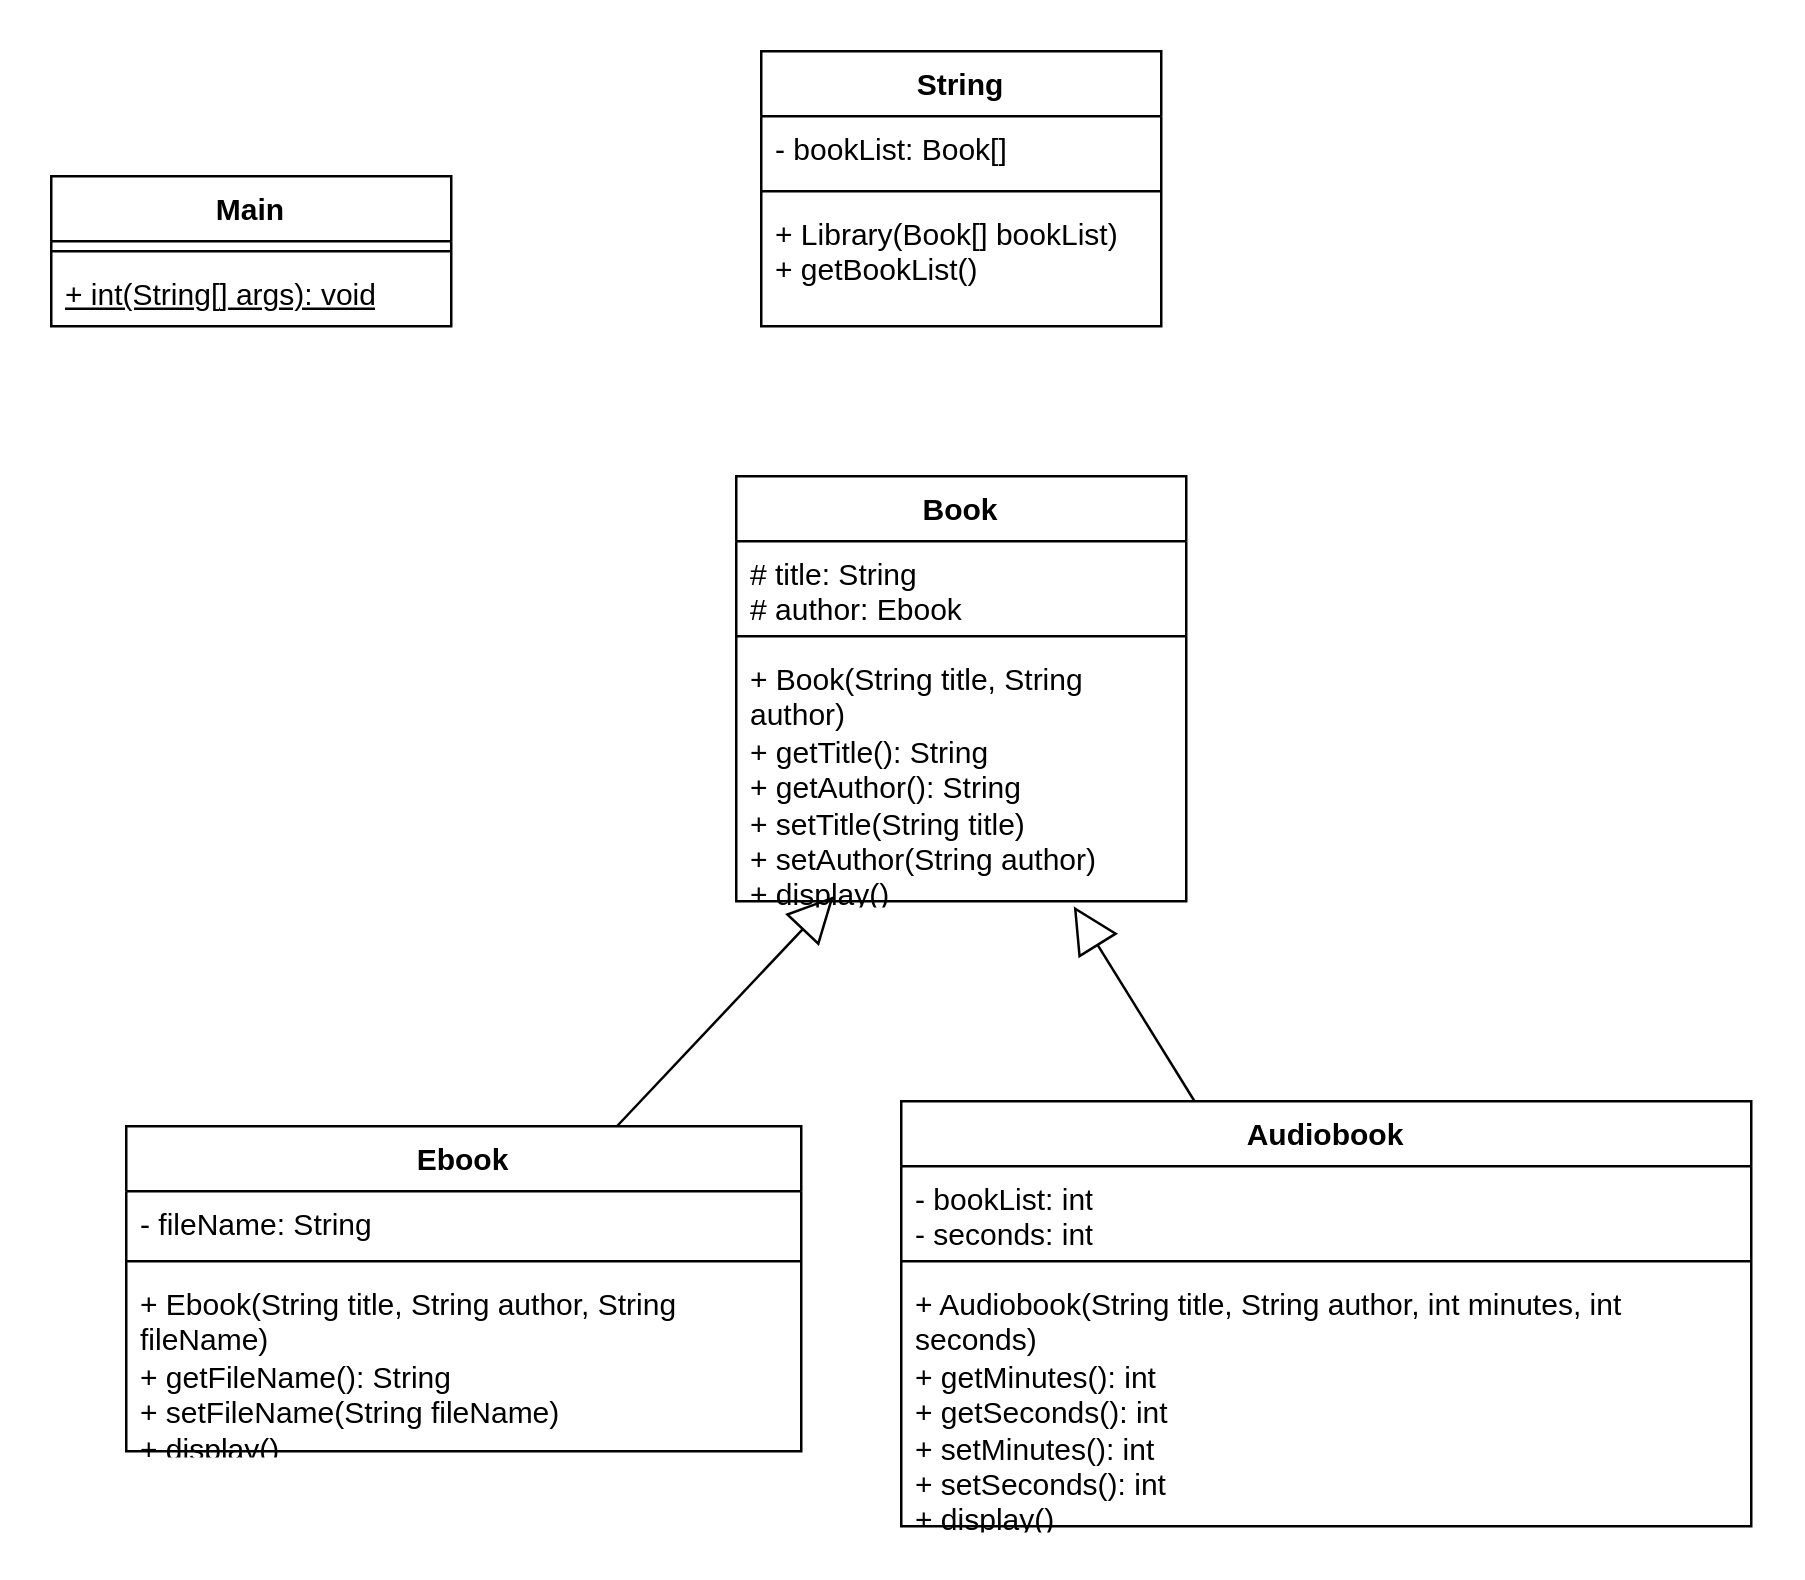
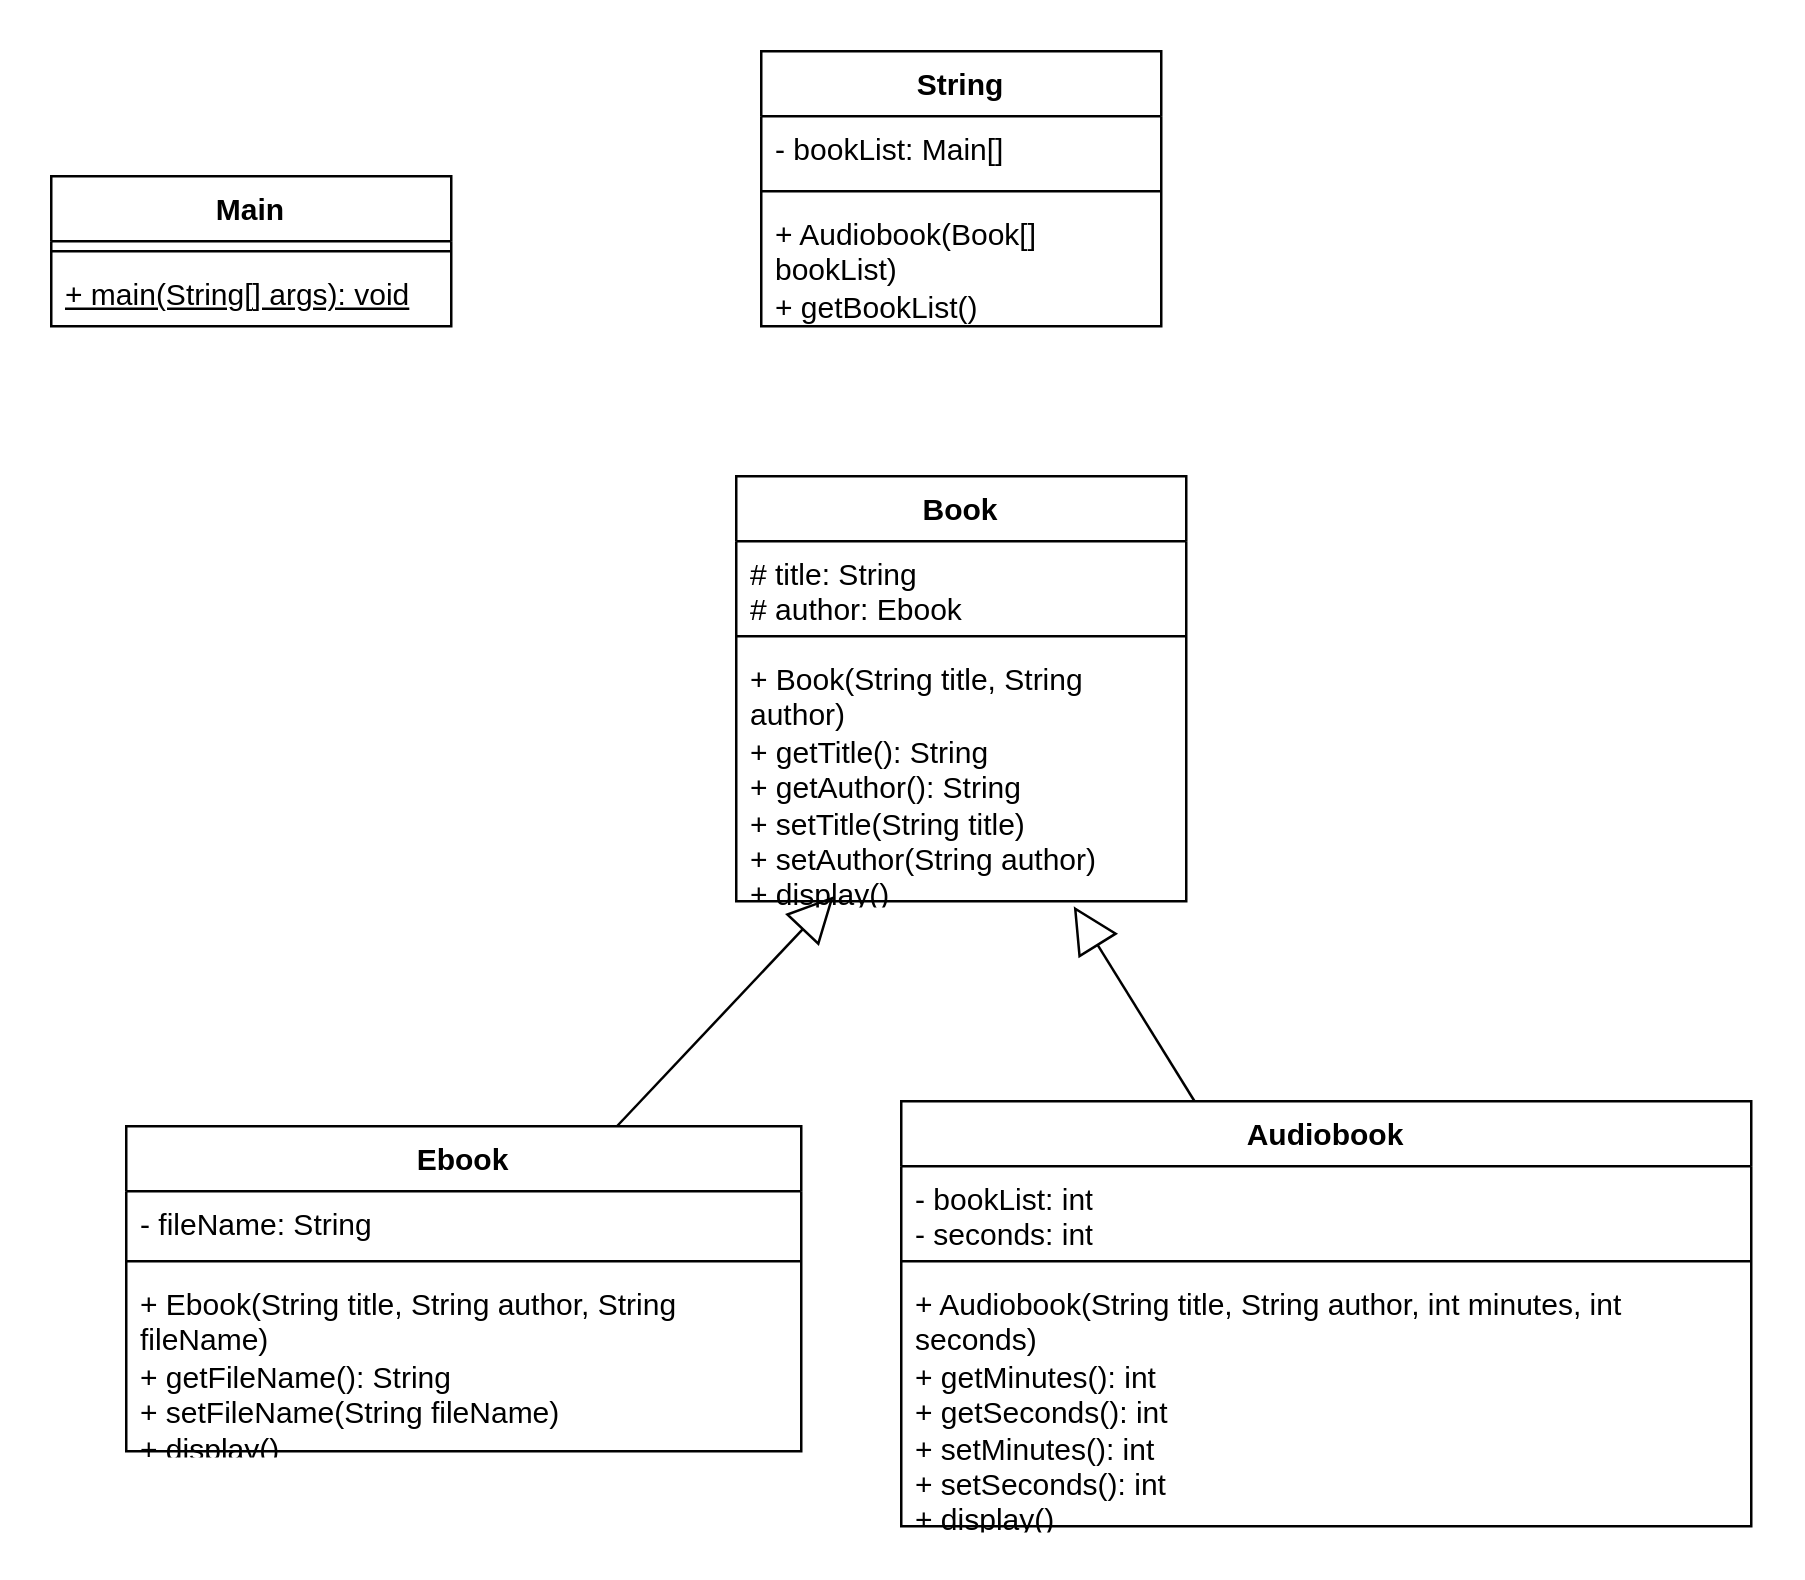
node "- bookList: Book[]": label "- bookList: Book[]" -> "- bookList: Main[]"
node "+ Library(Book[] bookList) + getBookList()": label "+ Library(Book[] bookList) + getBookList()" -> "+ Audiobook(Book[] bookList) + getBookList()"
node "+ int(String[] args): void": label "+ int(String[] args): void" -> "+ main(String[] args): void"
